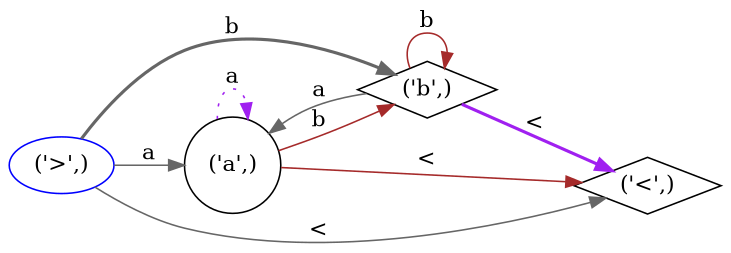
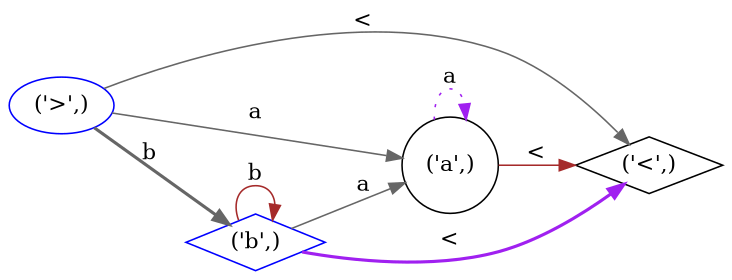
node "('b',)": color black -> blue
edge "('a',)" -> "('b',)": removed, label "b"
